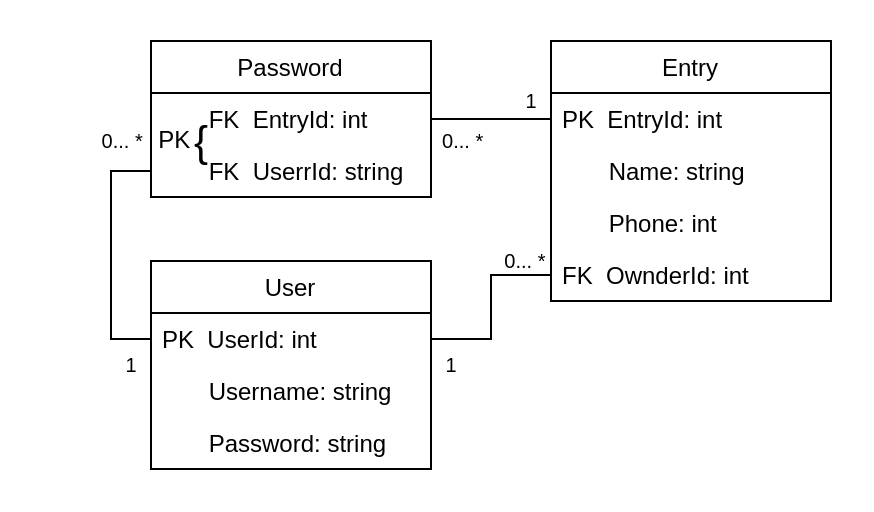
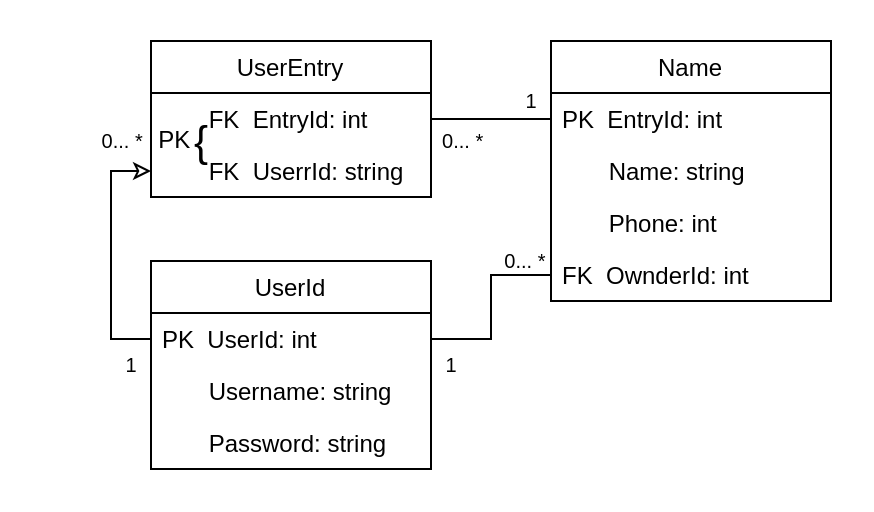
node "Password": label "Password" -> "UserEntry"
node "Entry": label "Entry" -> "Name"
edge "FK UserrId: string" -- "PK UserId: int": arrowhead none -> classic
node "User": label "User" -> "UserId"
